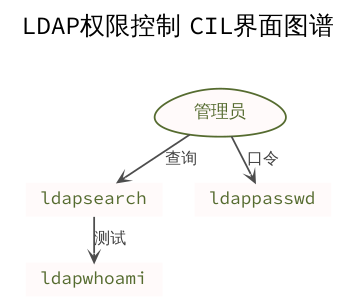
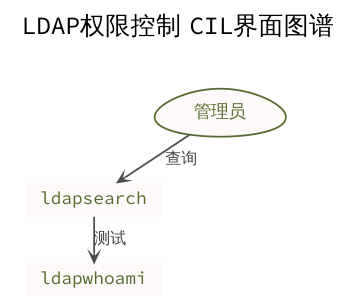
node "ldappasswd": removed
